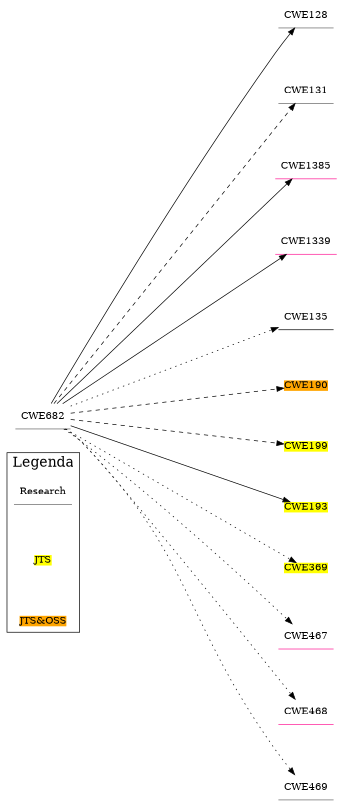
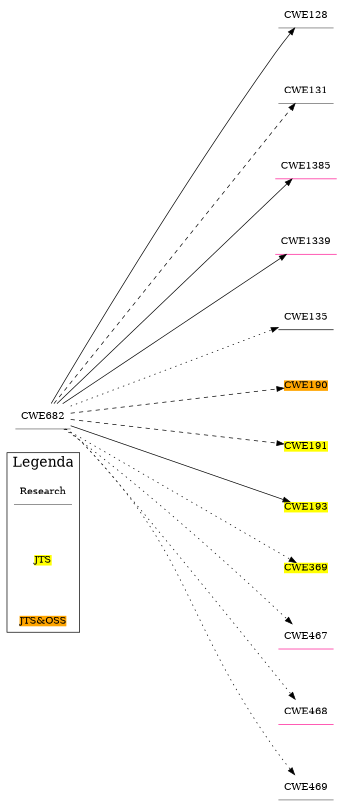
node "CWE199": label "CWE199" -> "CWE191"
